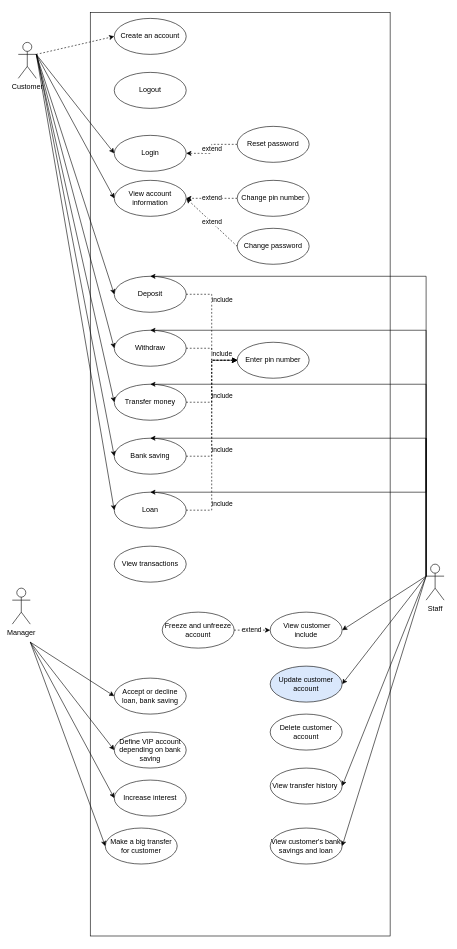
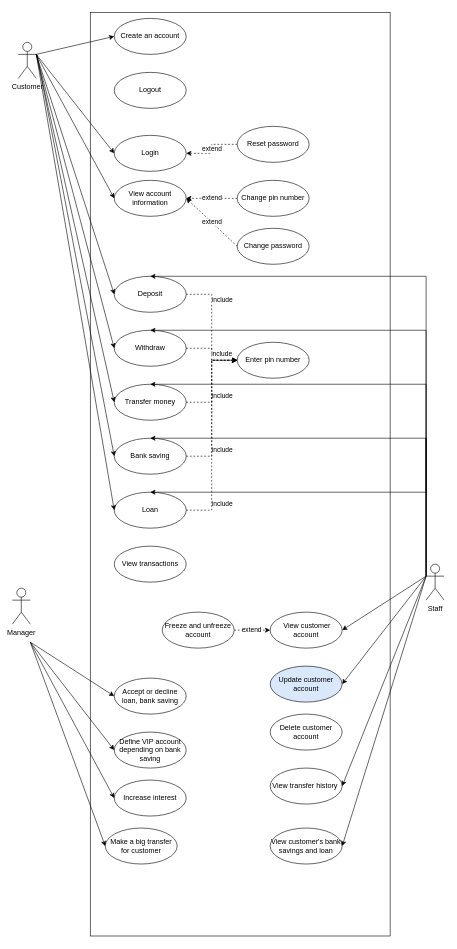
edge "Customer" -> "Create an account": style dashed -> solid
node "View customer include": label "View customer include" -> "View customer account"
